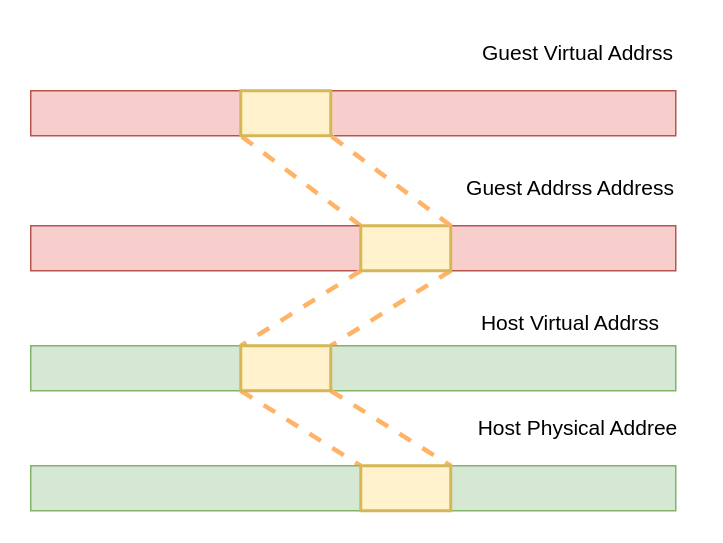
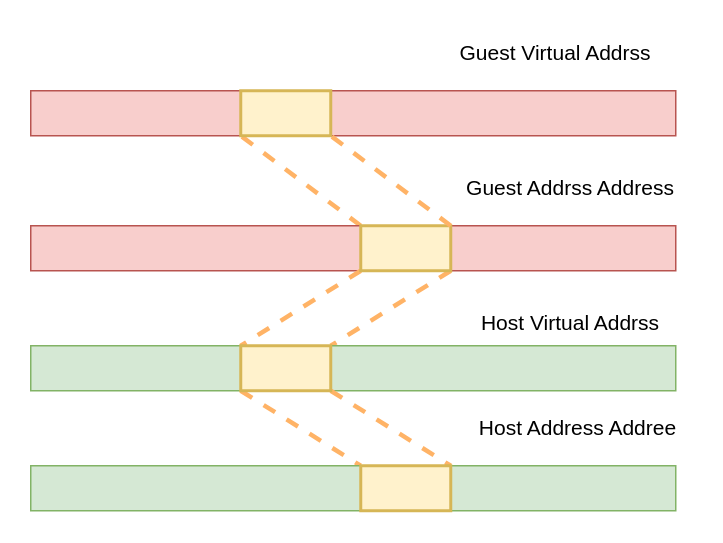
node "Guest Virtual Addrss": moved (578, 53) -> (556, 53)
node "Host Physical Addree": label "Host Physical Addree" -> "Host Address Addree"
